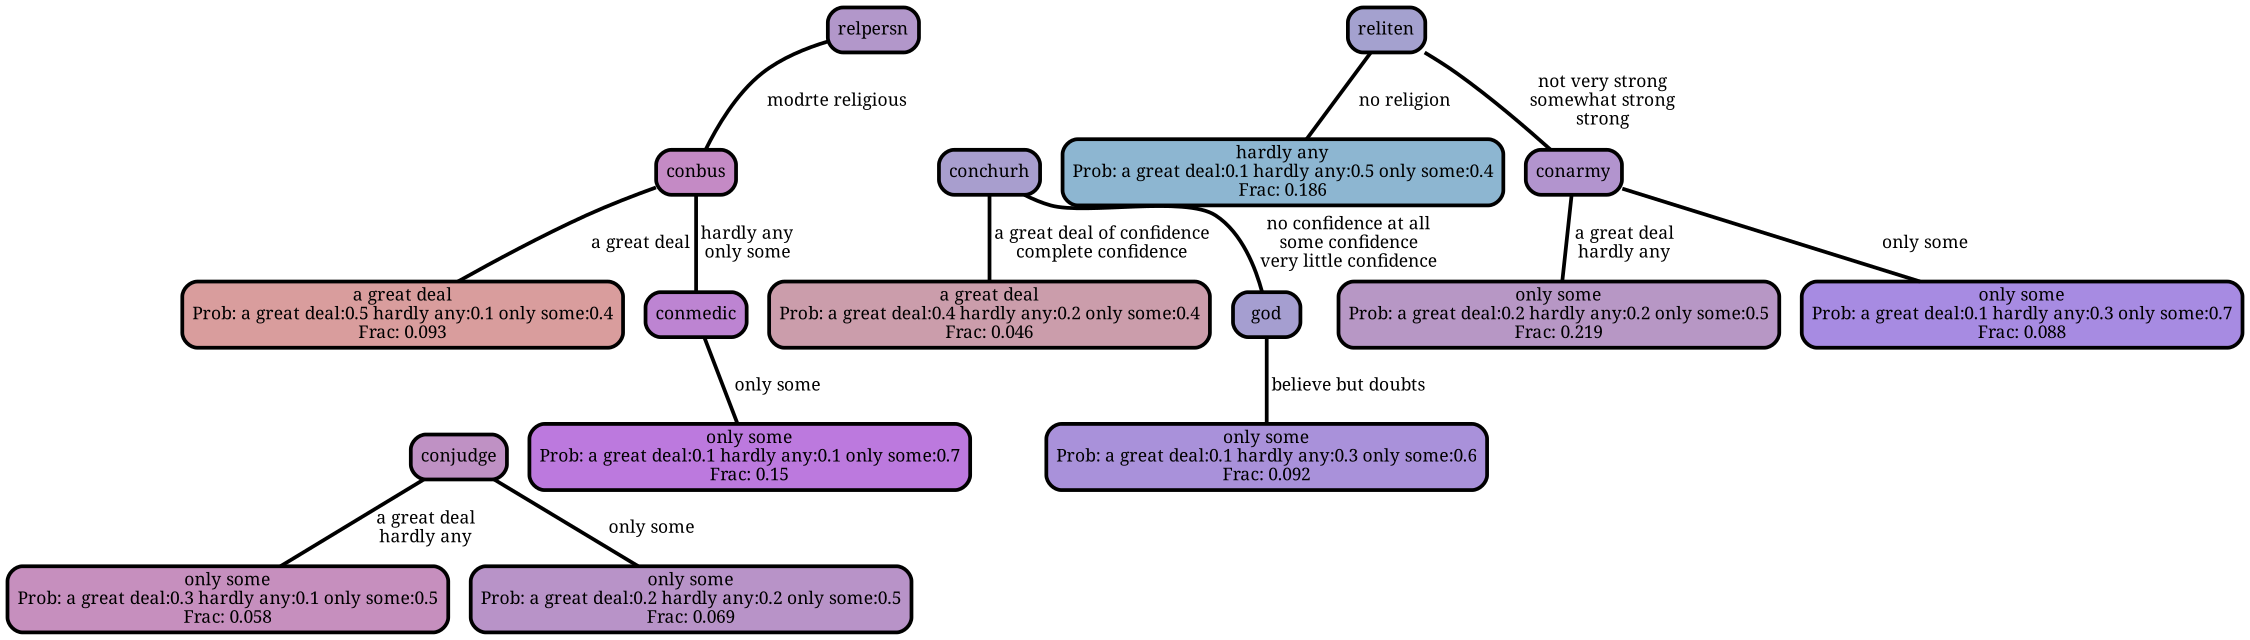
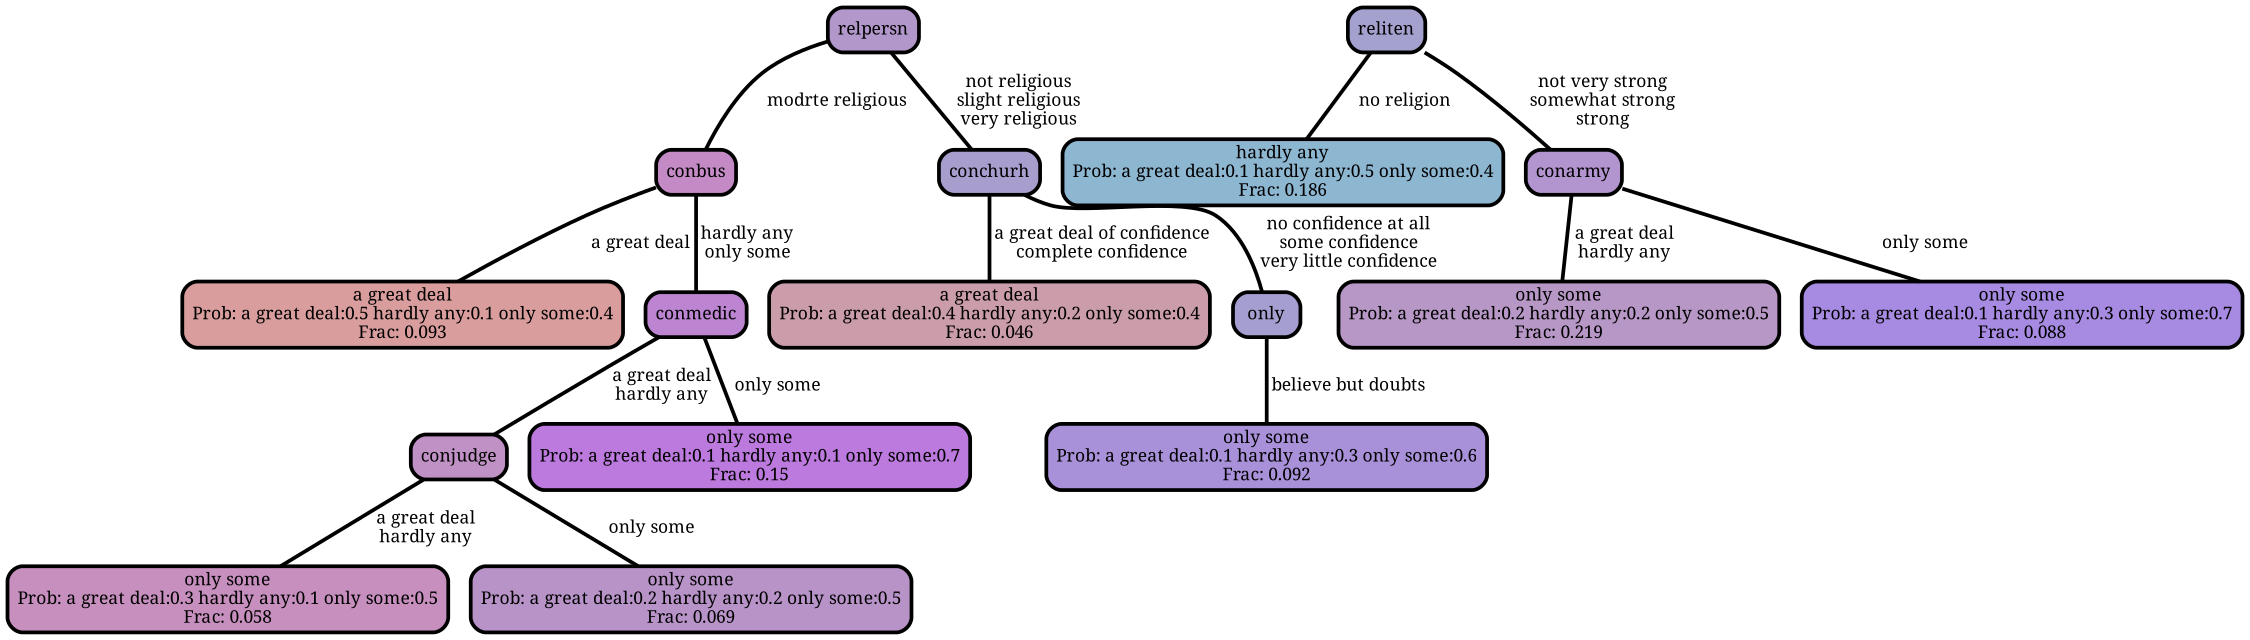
edge "relpersn" -- "conchurh": added, label "not religious slight religious very religious"
node "god": label "god" -> "only"
edge "conmedic" -- "conjudge": added, label "a great deal hardly any"
